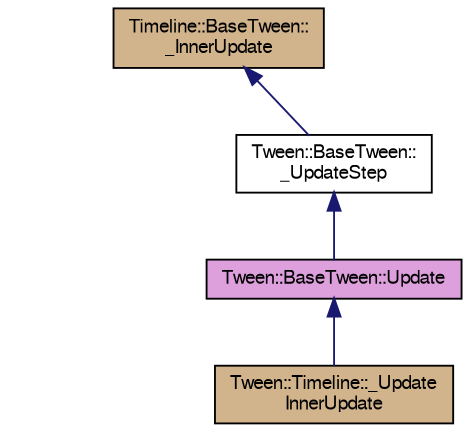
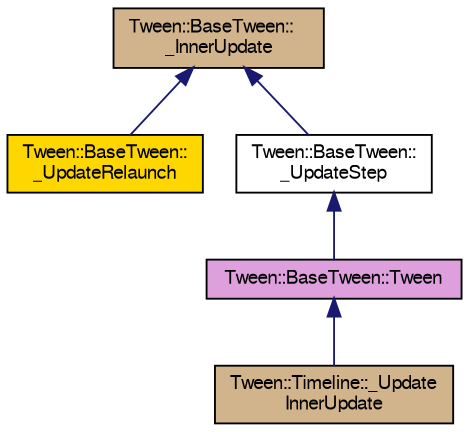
node "Timeline::BaseTween:: _InnerUpdate": label "Timeline::BaseTween:: _InnerUpdate" -> "Tween::BaseTween:: _InnerUpdate"
node "Tween::BaseTween:: _UpdateRelaunch": added
node "Tween::BaseTween::Update": label "Tween::BaseTween::Update" -> "Tween::BaseTween::Tween"
